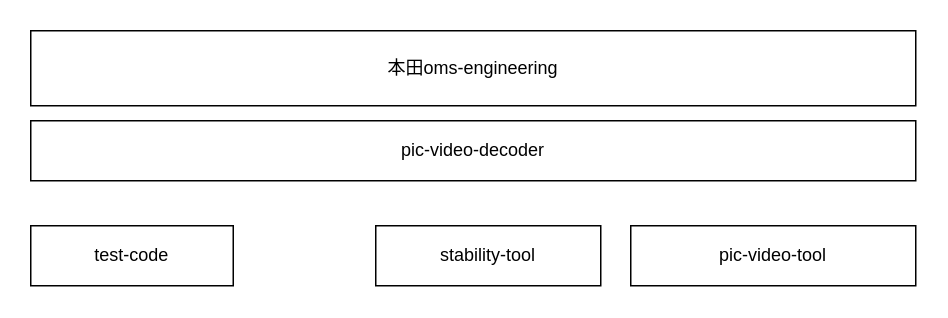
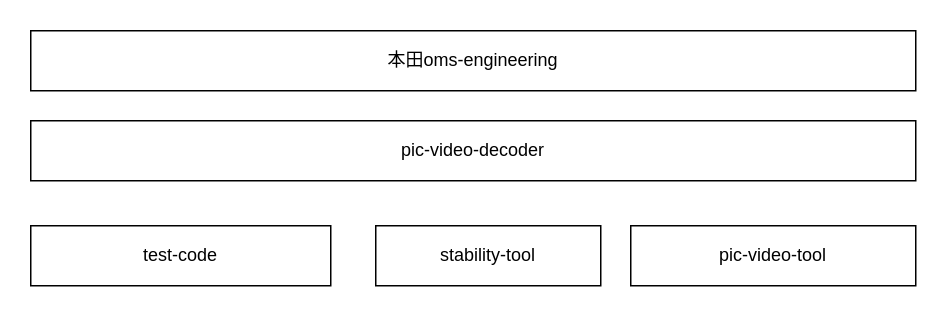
node "本田oms-engineering": size 885x75 -> 885x60
node "test-code": size 203x60 -> 300x60
